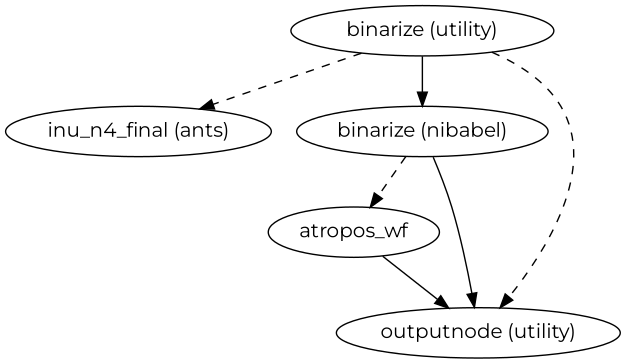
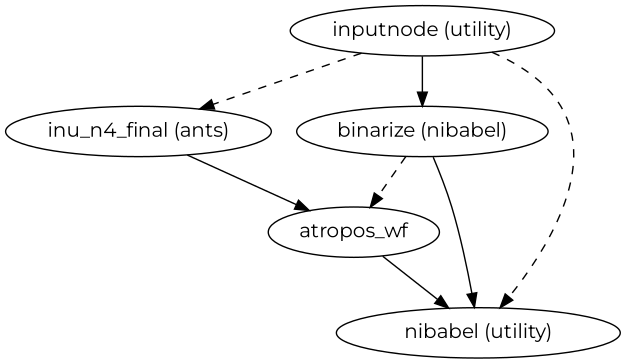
node "binarize (utility)": label "binarize (utility)" -> "inputnode (utility)"
edge "inu_n4_final (ants)" -> "atropos_wf": added
node "outputnode (utility)": label "outputnode (utility)" -> "nibabel (utility)"
